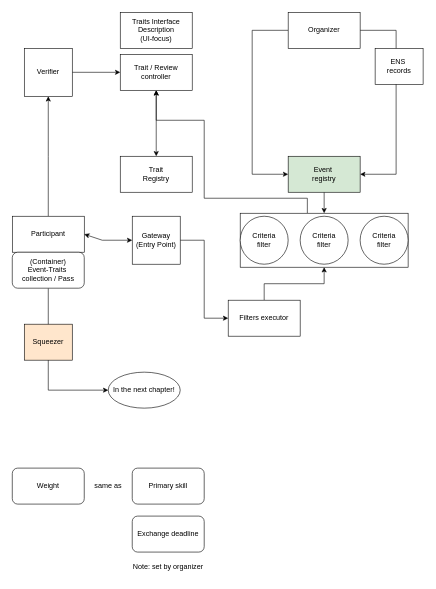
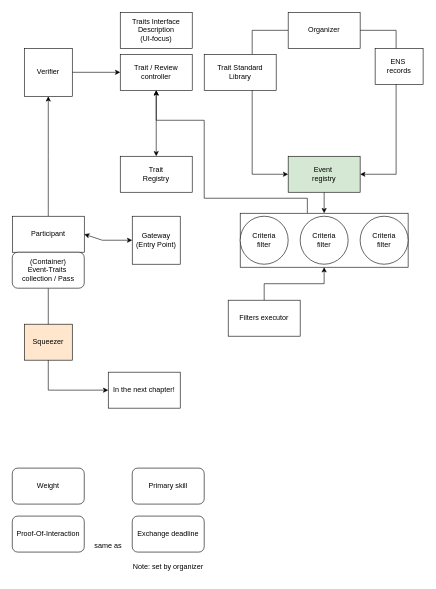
node "Trait Standard Library": added
edge "Gateway (Entry Point)" -> "Filters executor": removed
node "In the next chapter!": shape ellipse -> rectangle
node "same as": moved (108, 486) -> (108, 546)
node "Proof-Of-Interaction": added
